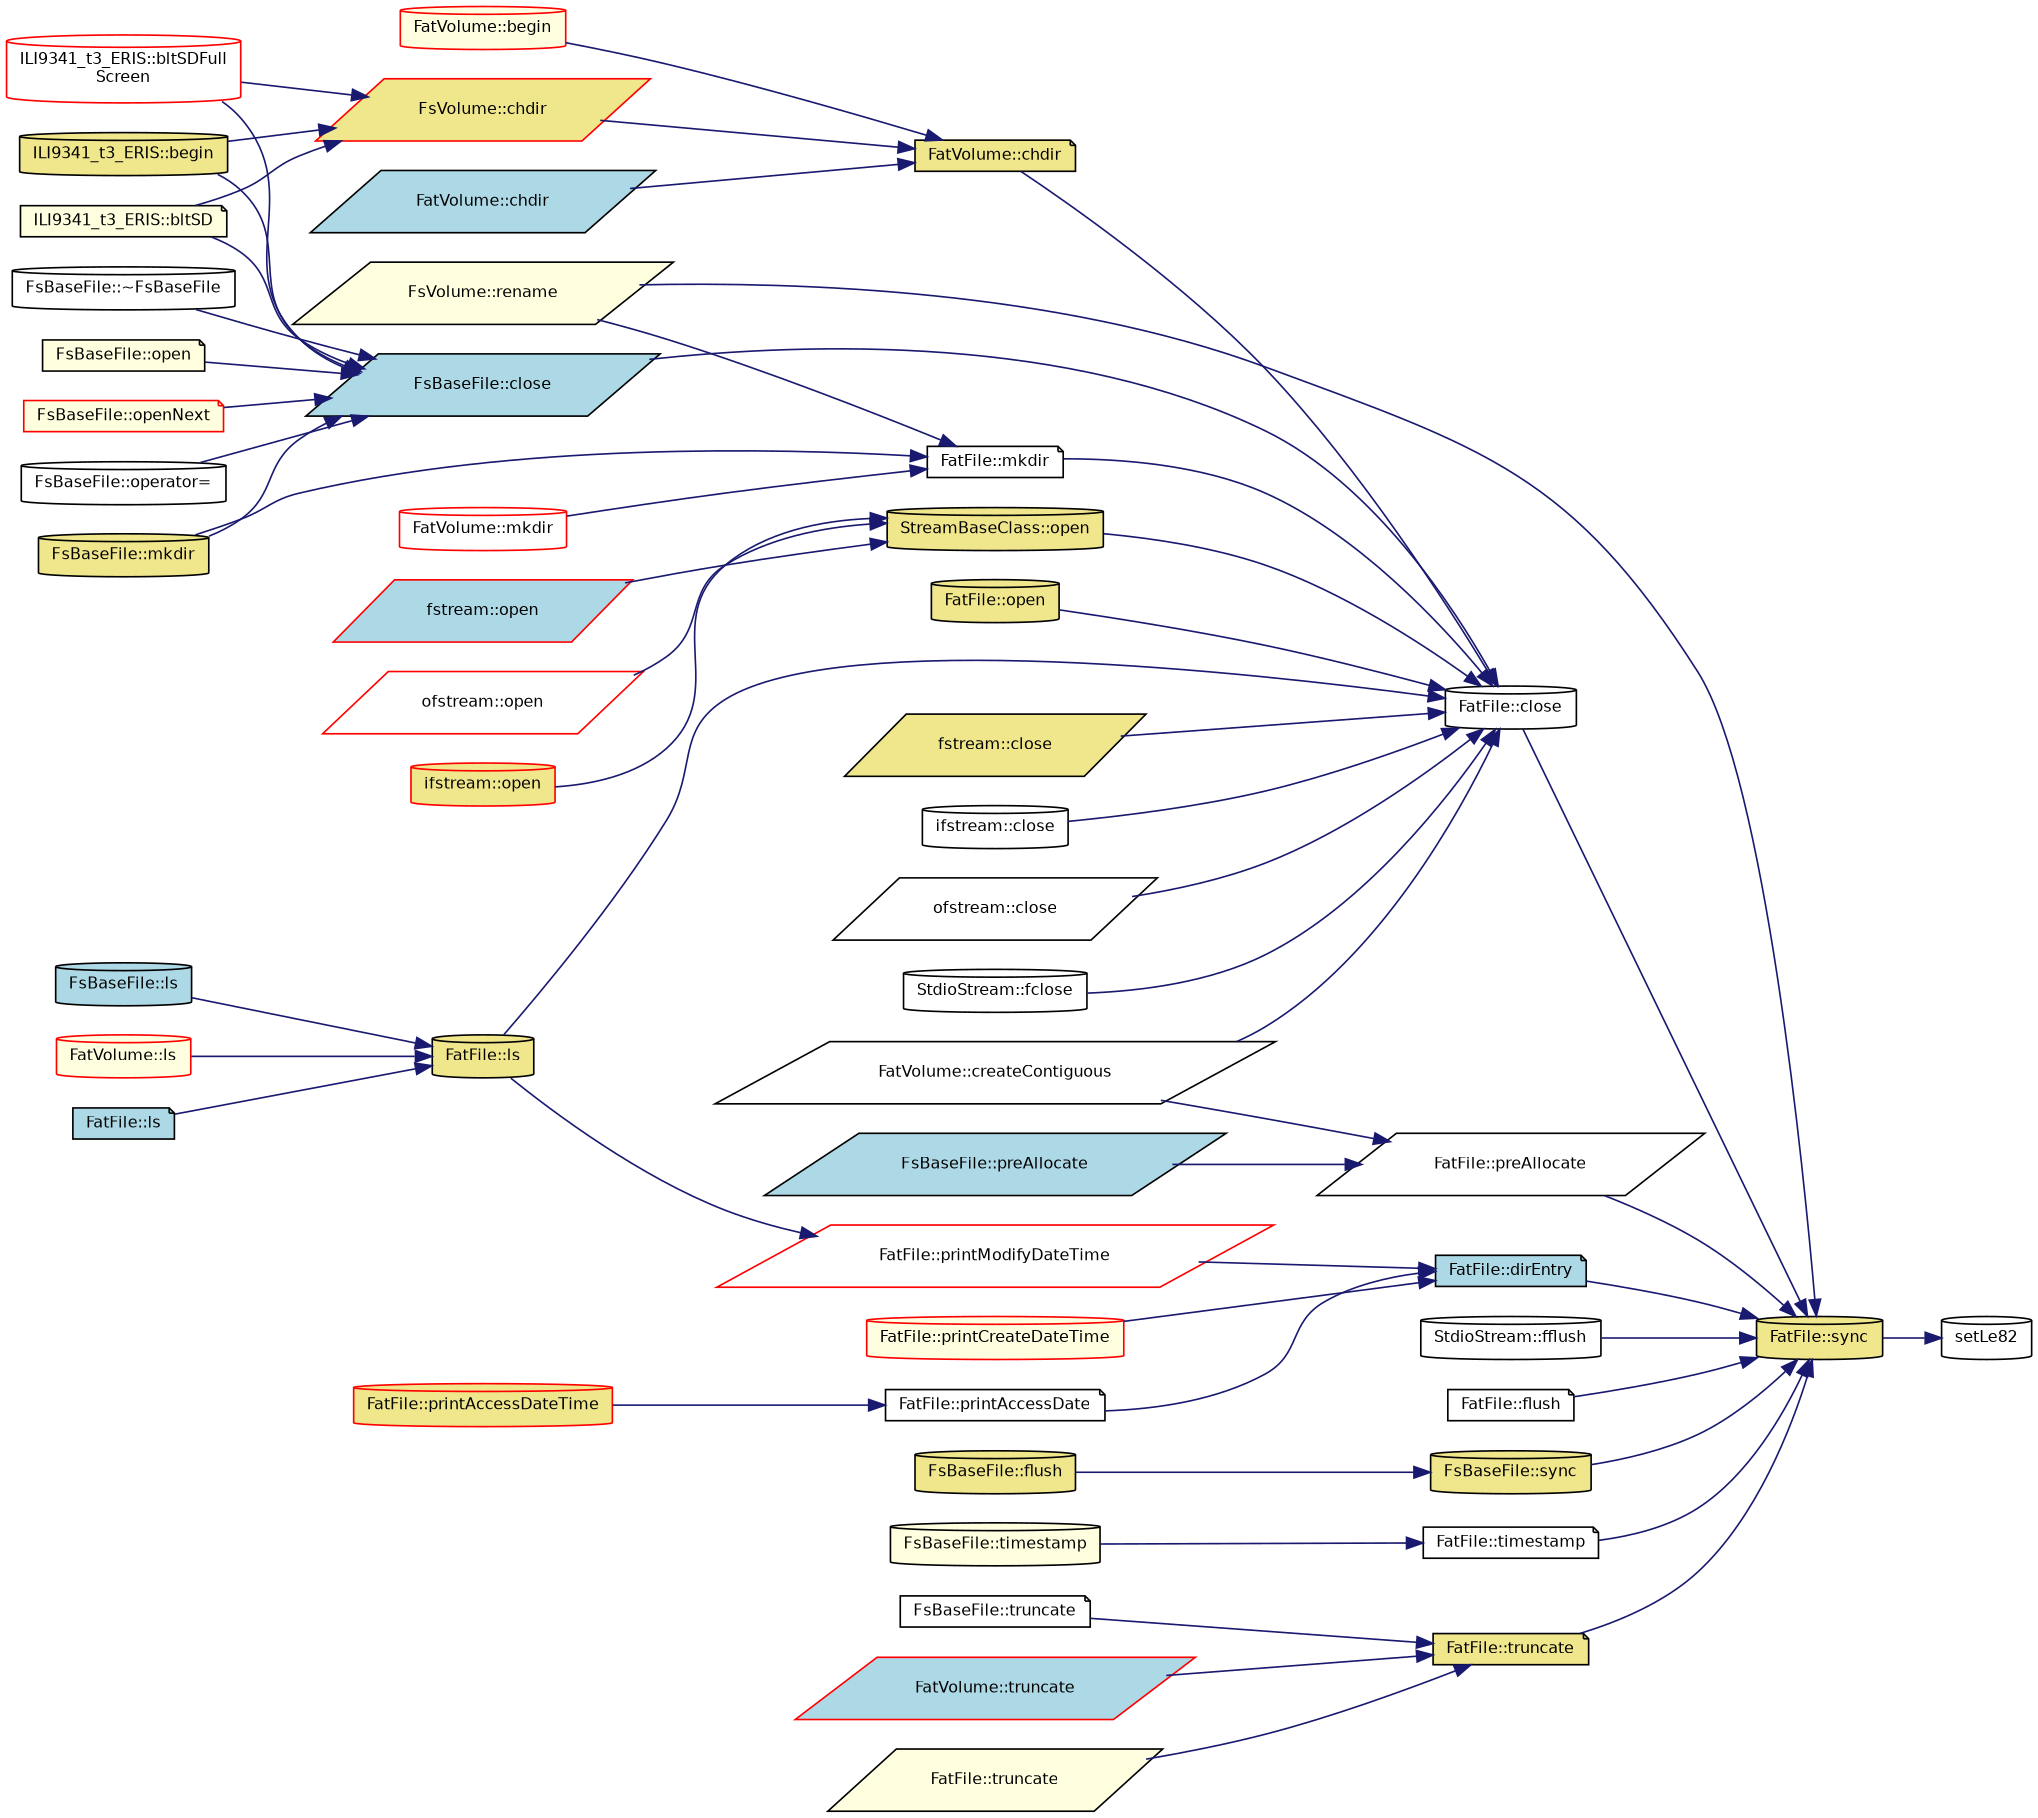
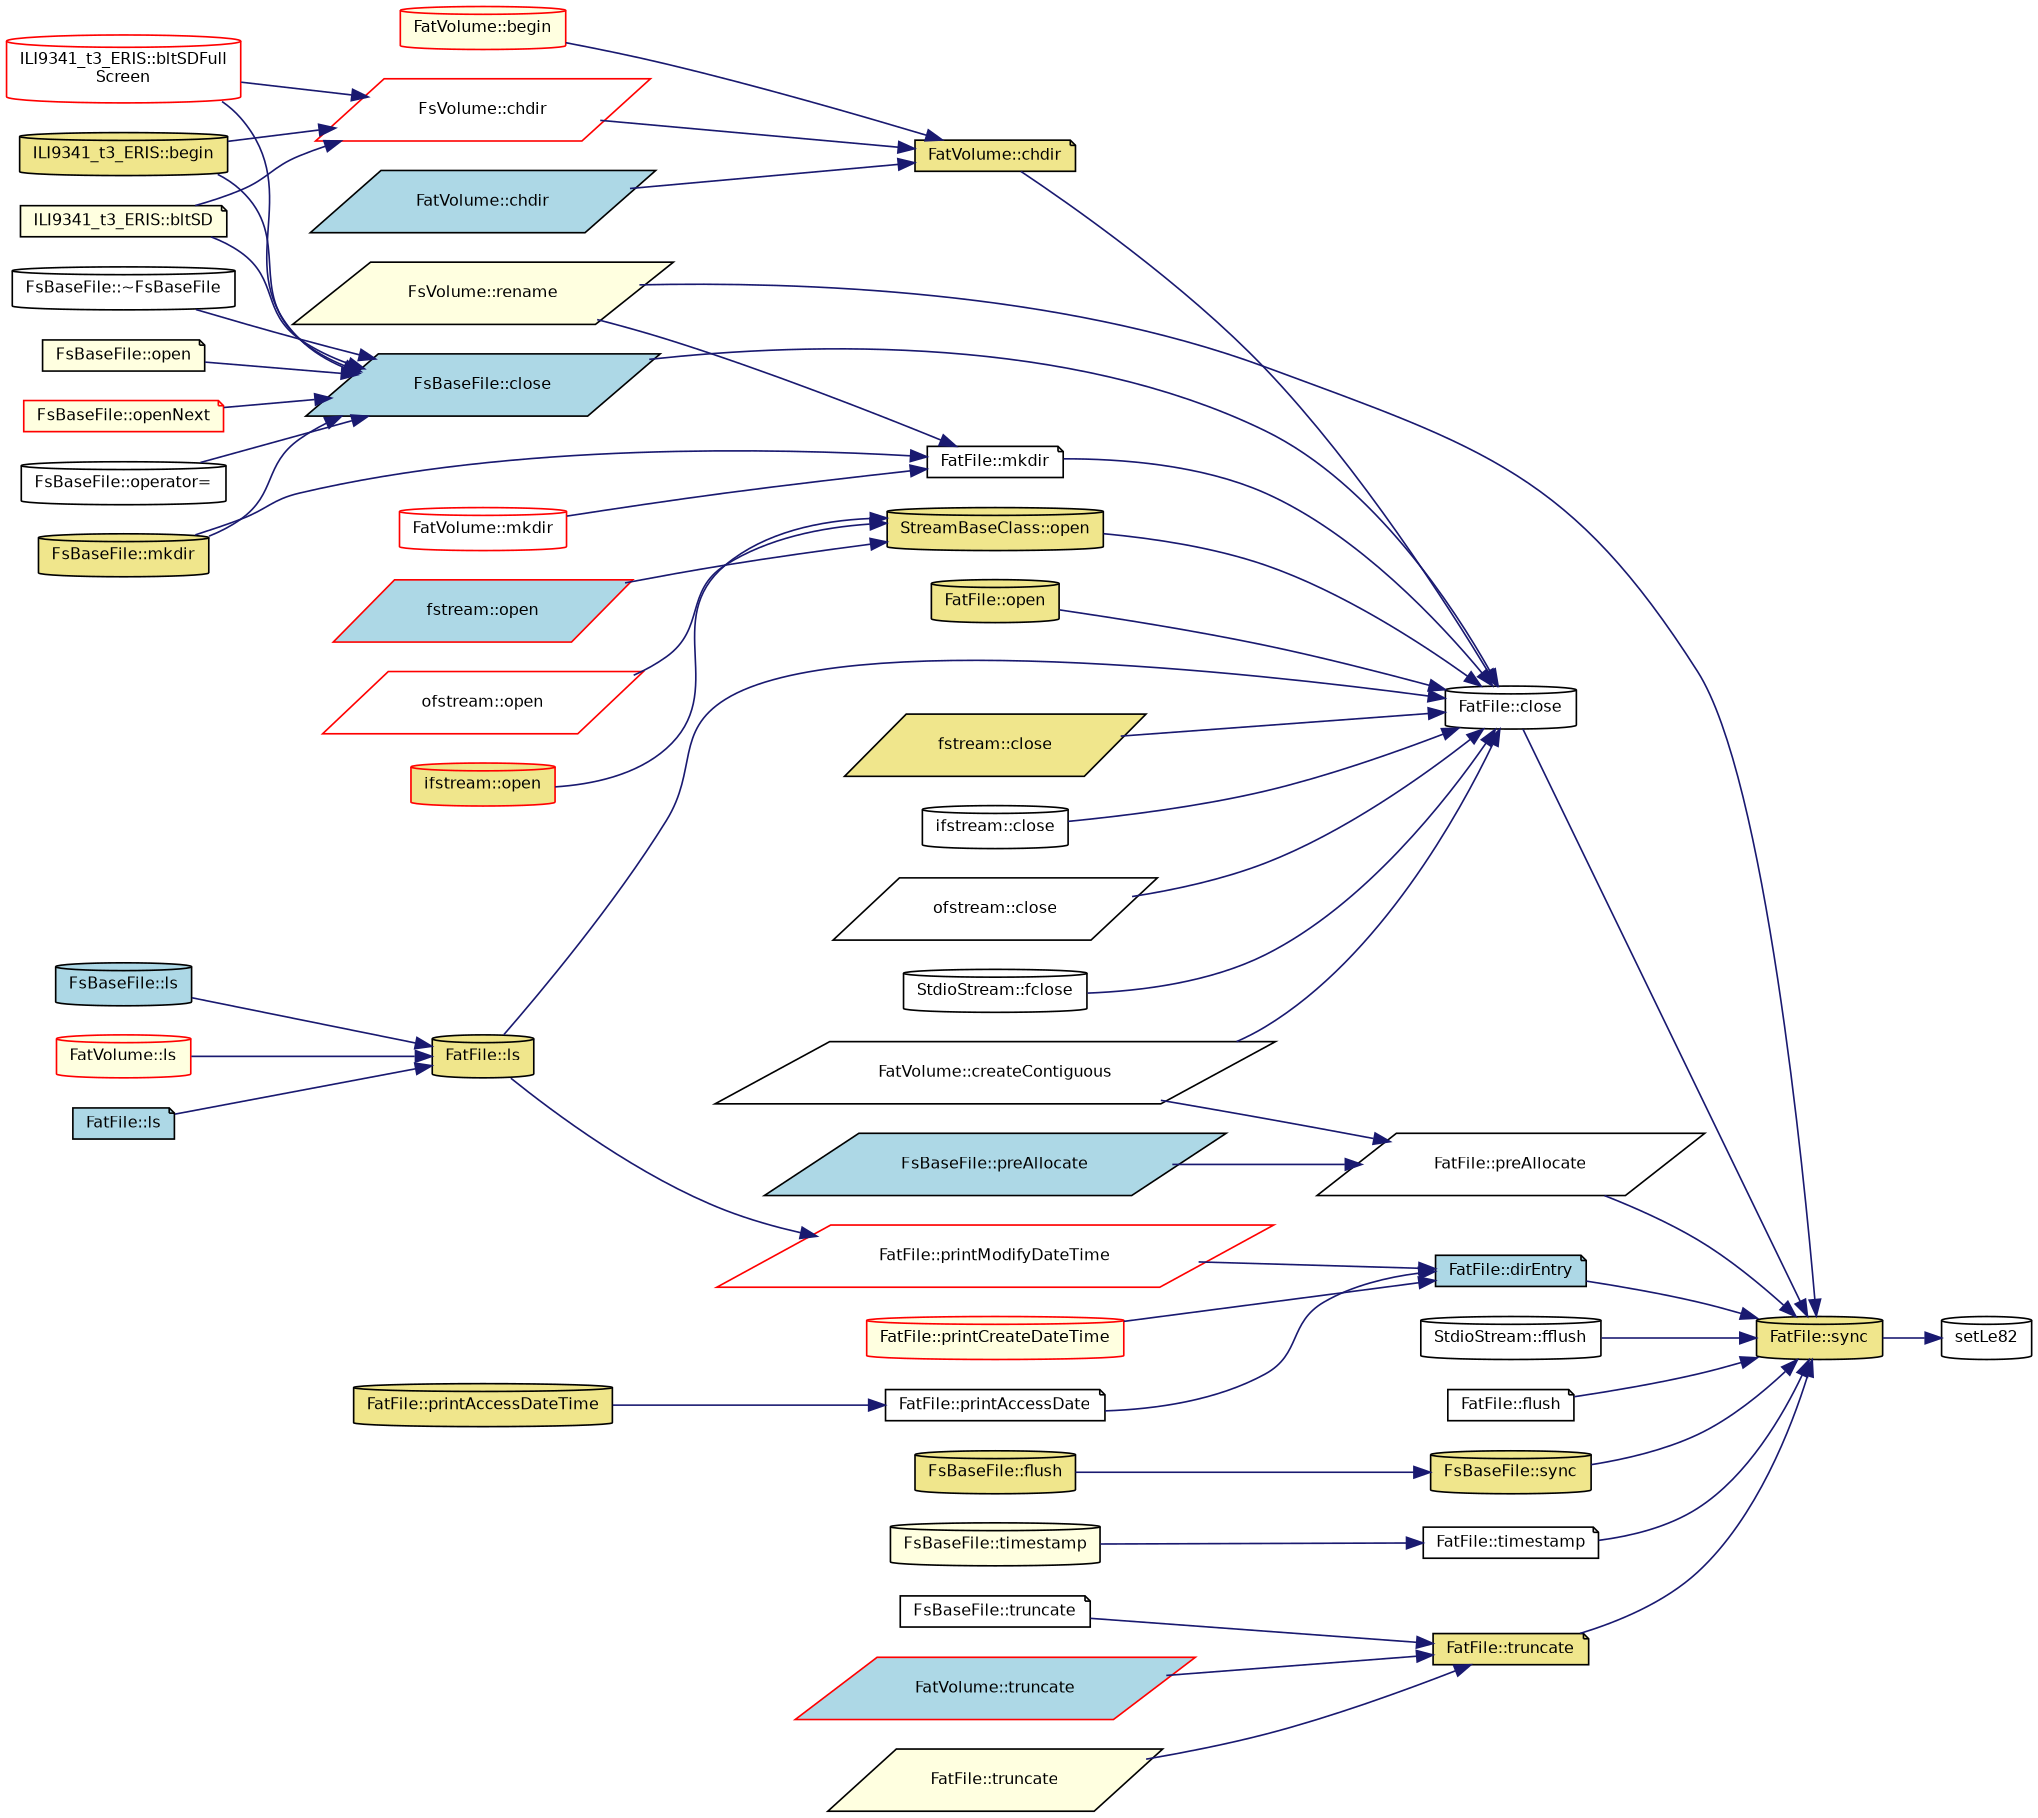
node "FsVolume::chdir": fillcolor khaki -> white
node "FatFile::printAccessDateTime": color red -> black
